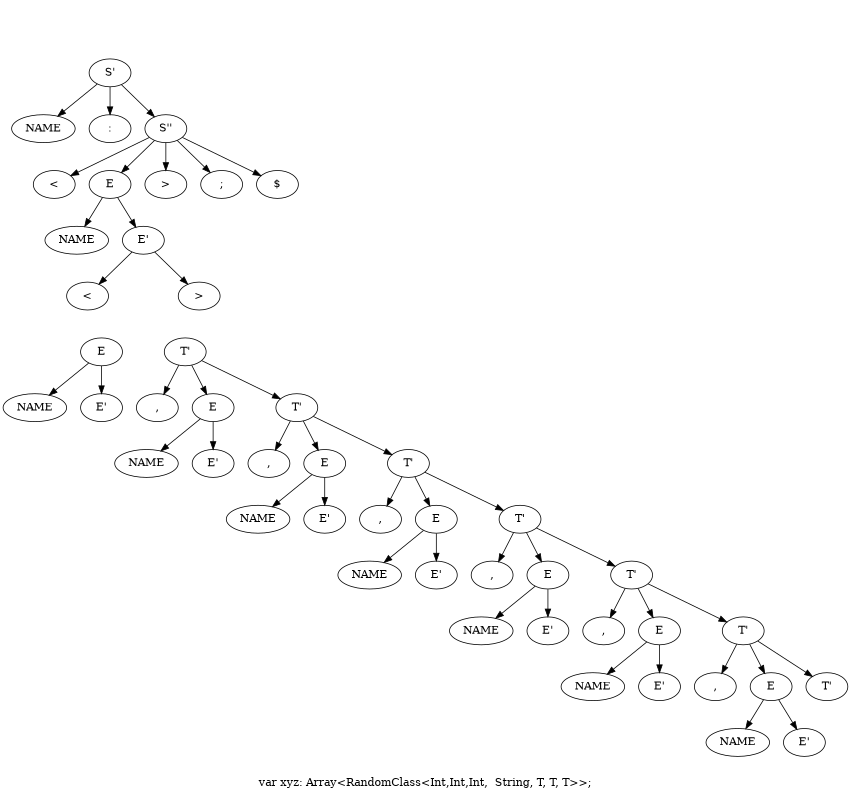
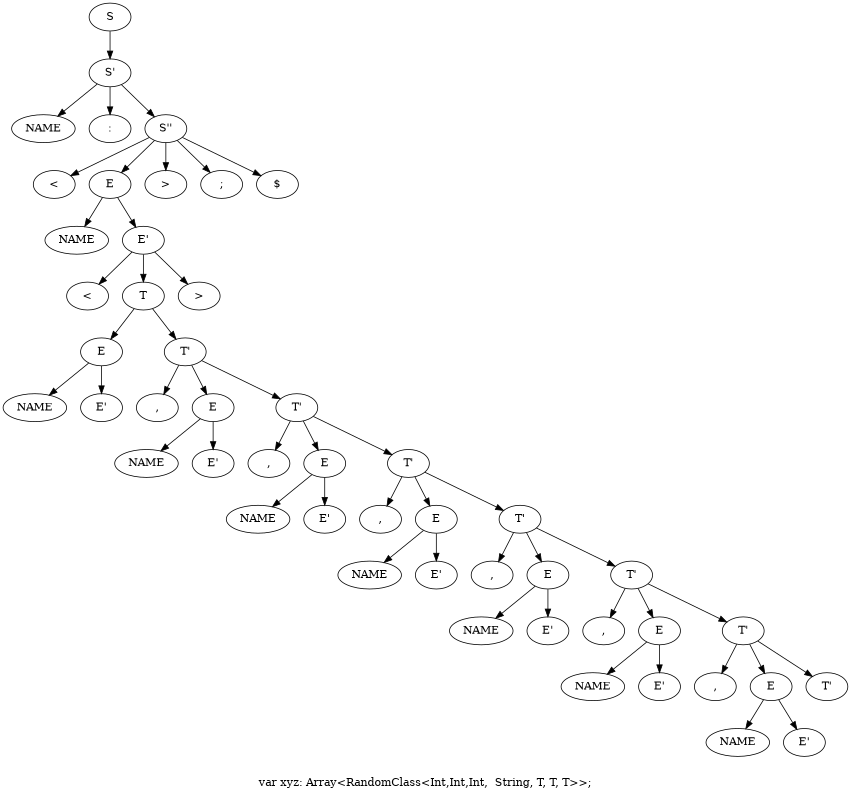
node "S": added
node "T": added
